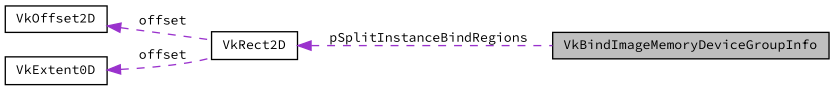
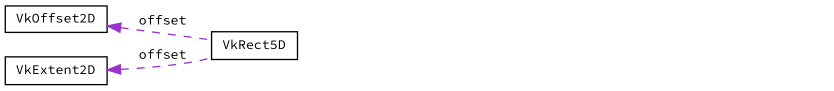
node "VkRect2D": label "VkRect2D" -> "VkRect5D"
node "VkBindImageMemoryDeviceGroupInfo": removed
node "VkExtent0D": label "VkExtent0D" -> "VkExtent2D"
